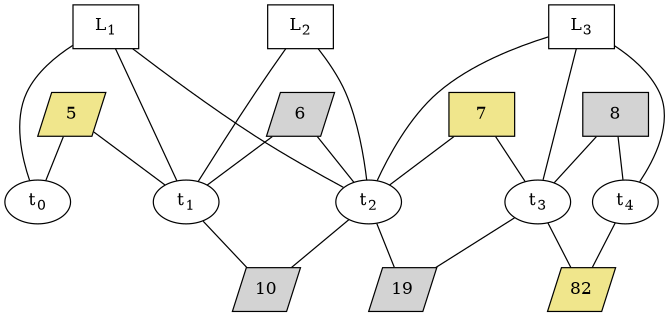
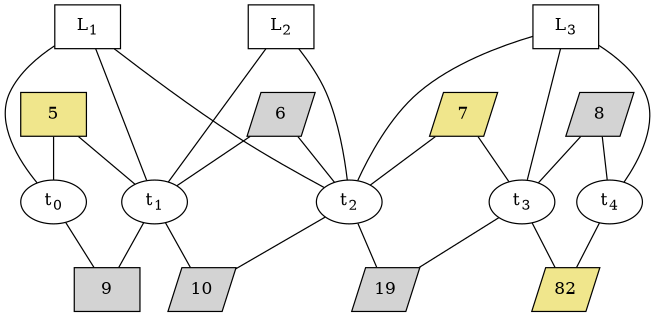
node "5": shape parallelogram -> box
node "7": shape box -> parallelogram
node "8": shape box -> parallelogram
node "9": added
